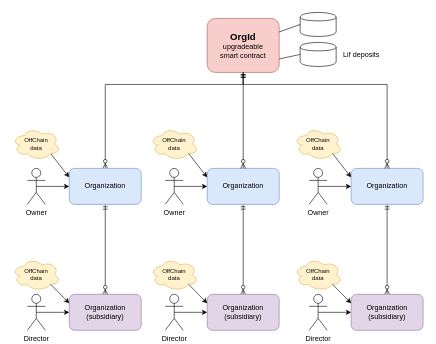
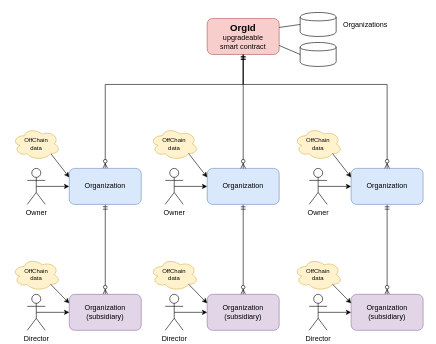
node "Organizations": added
node "OrgId upgradeable smart contract": size 72x54 -> 72x36
node "Lif deposits": removed
